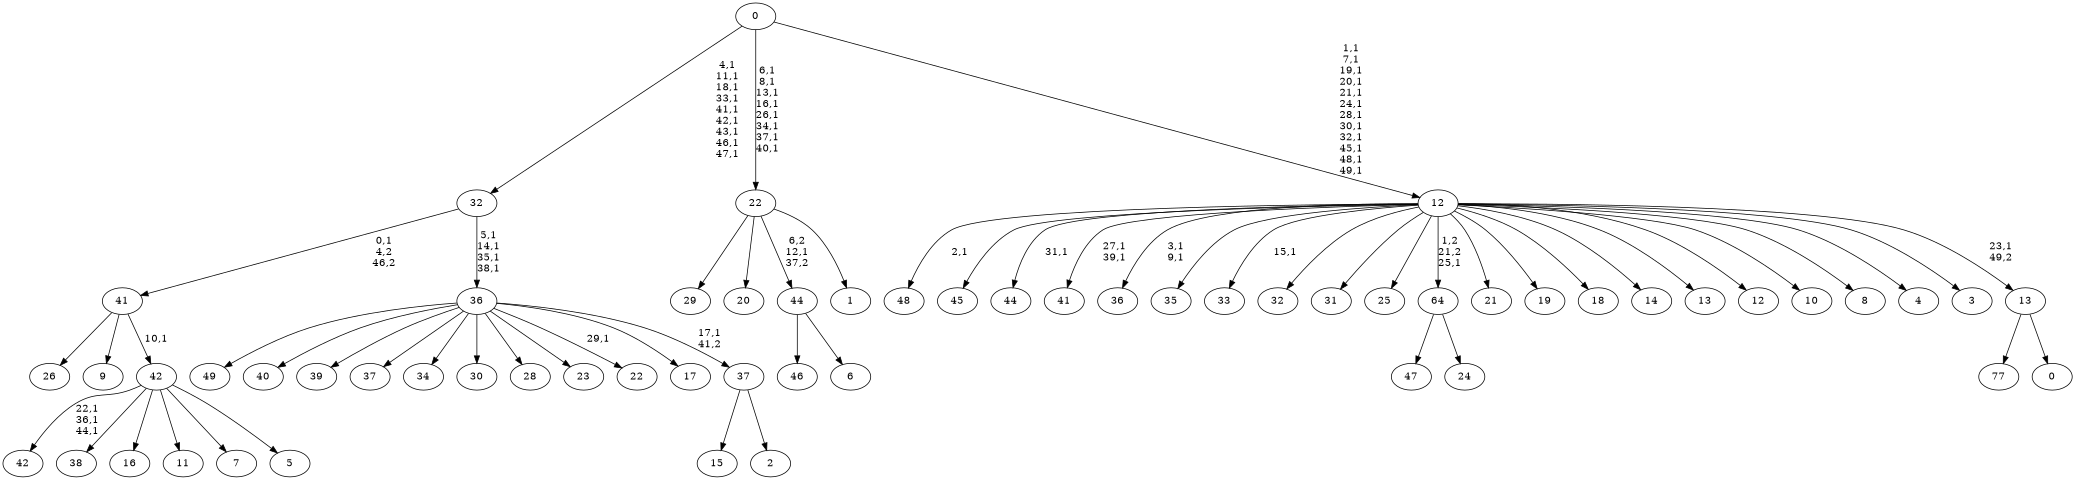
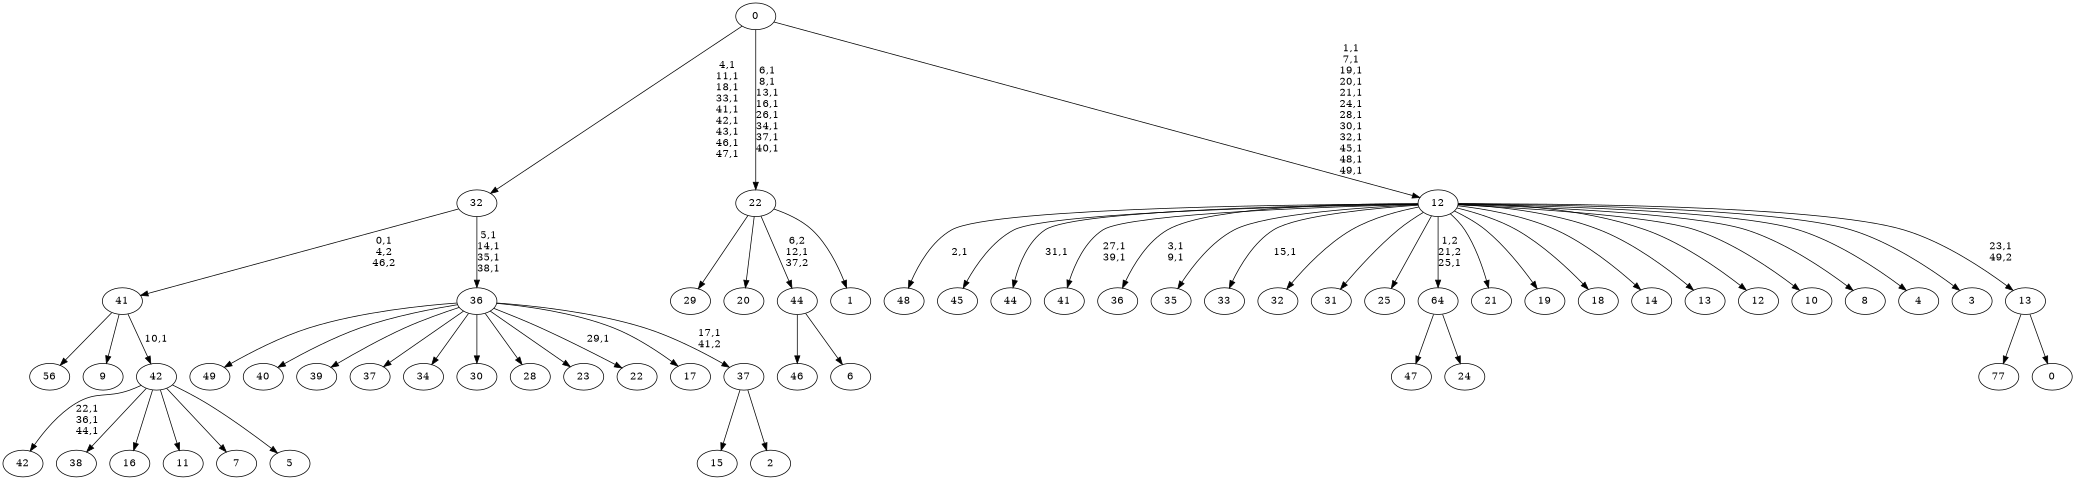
node "26": label "26" -> "56"
